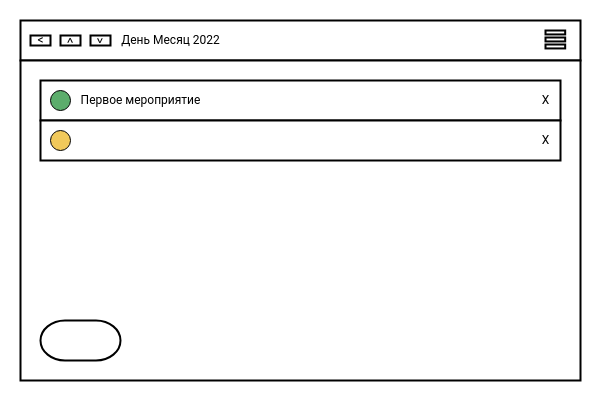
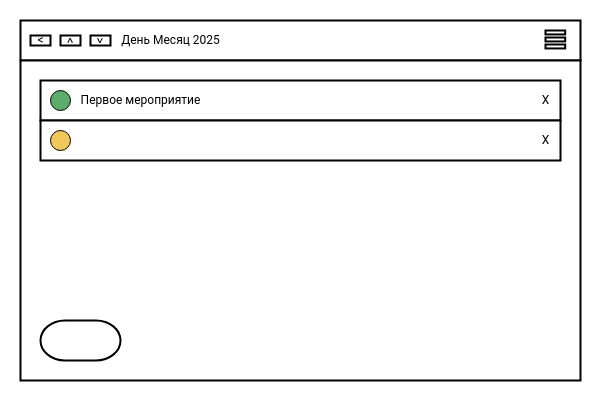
node "День Месяц 2022": label "День Месяц 2022" -> "День Месяц 2025"
